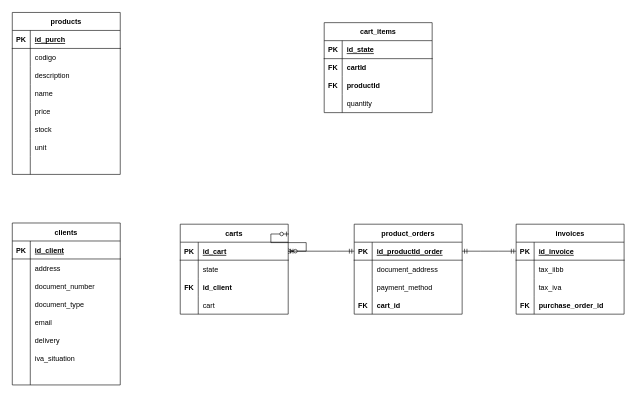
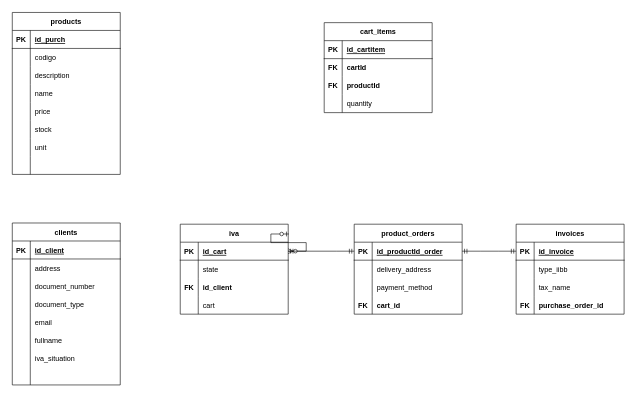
node "id_state": label "id_state" -> "id_cartitem"
node "carts": label "carts" -> "iva"
node "document_address": label "document_address" -> "delivery_address"
node "tax_iibb": label "tax_iibb" -> "type_iibb"
node "tax_iva": label "tax_iva" -> "tax_name"
node "delivery": label "delivery" -> "fullname"
